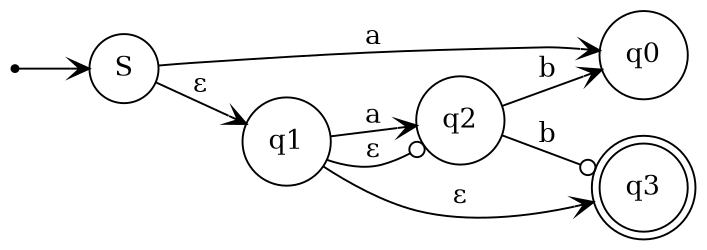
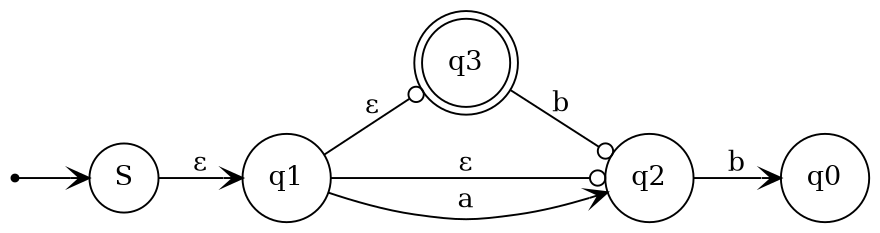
edge "S" -> "q0": removed, label "a"
edge "q2" -> "q3": reversed
edge "q1" -> "q3": arrowhead vee -> odot
